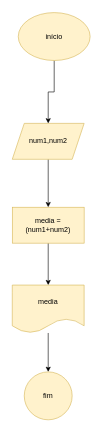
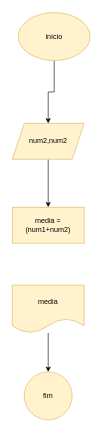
node "num1,num2": label "num1,num2" -> "num2,num2"
edge "media = (num1+num2)" -> "media": removed
